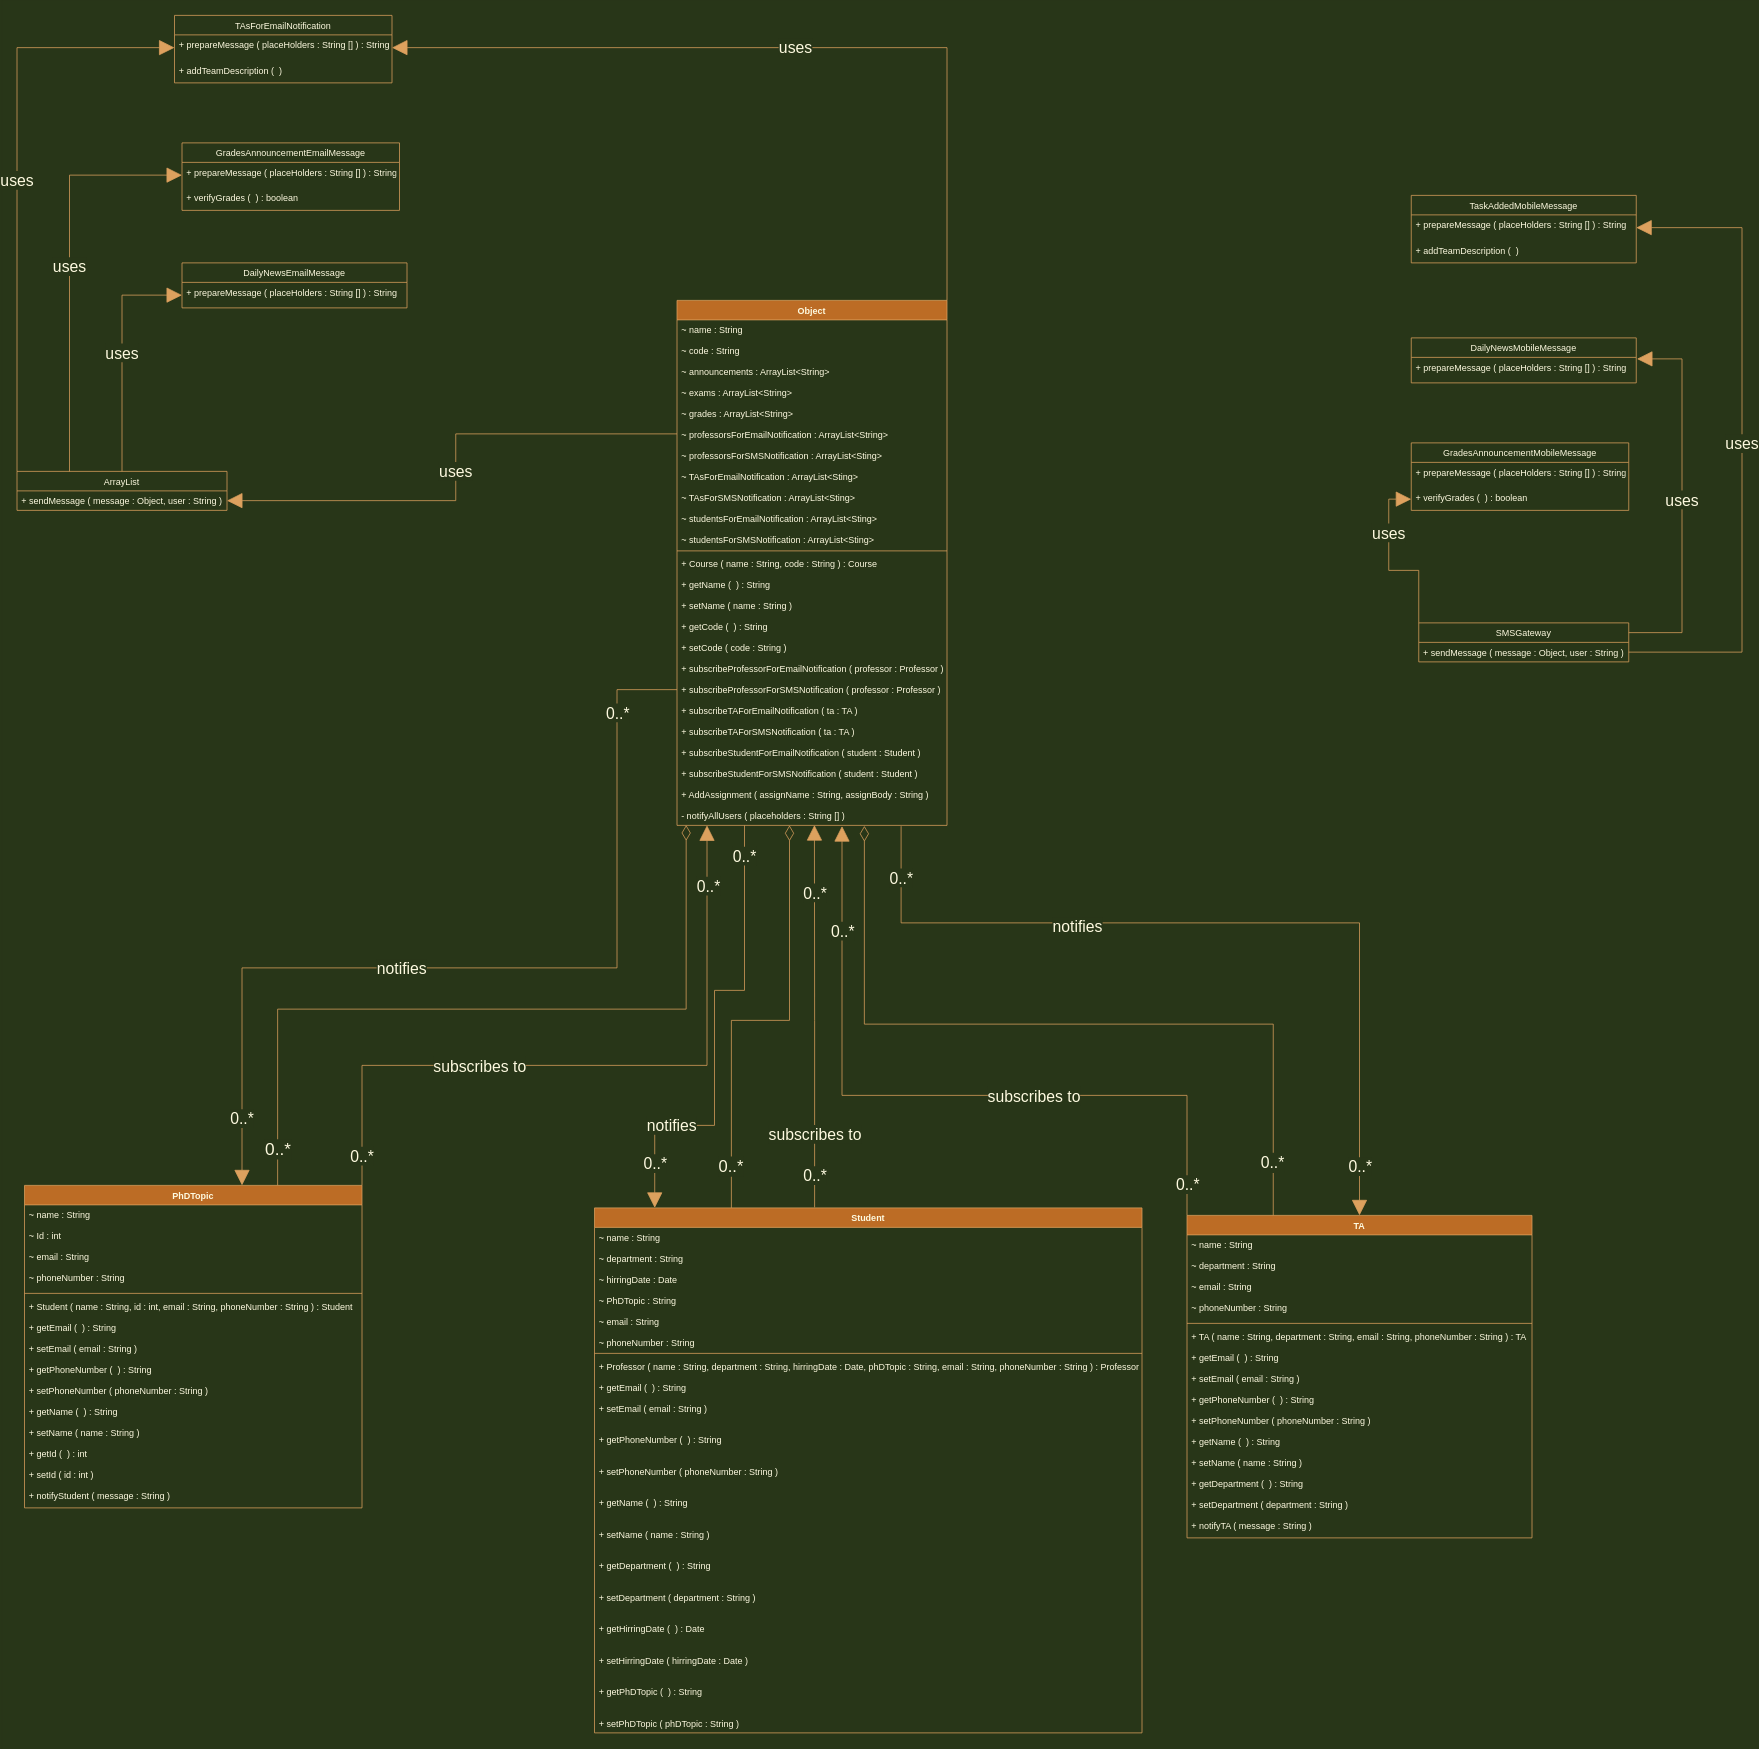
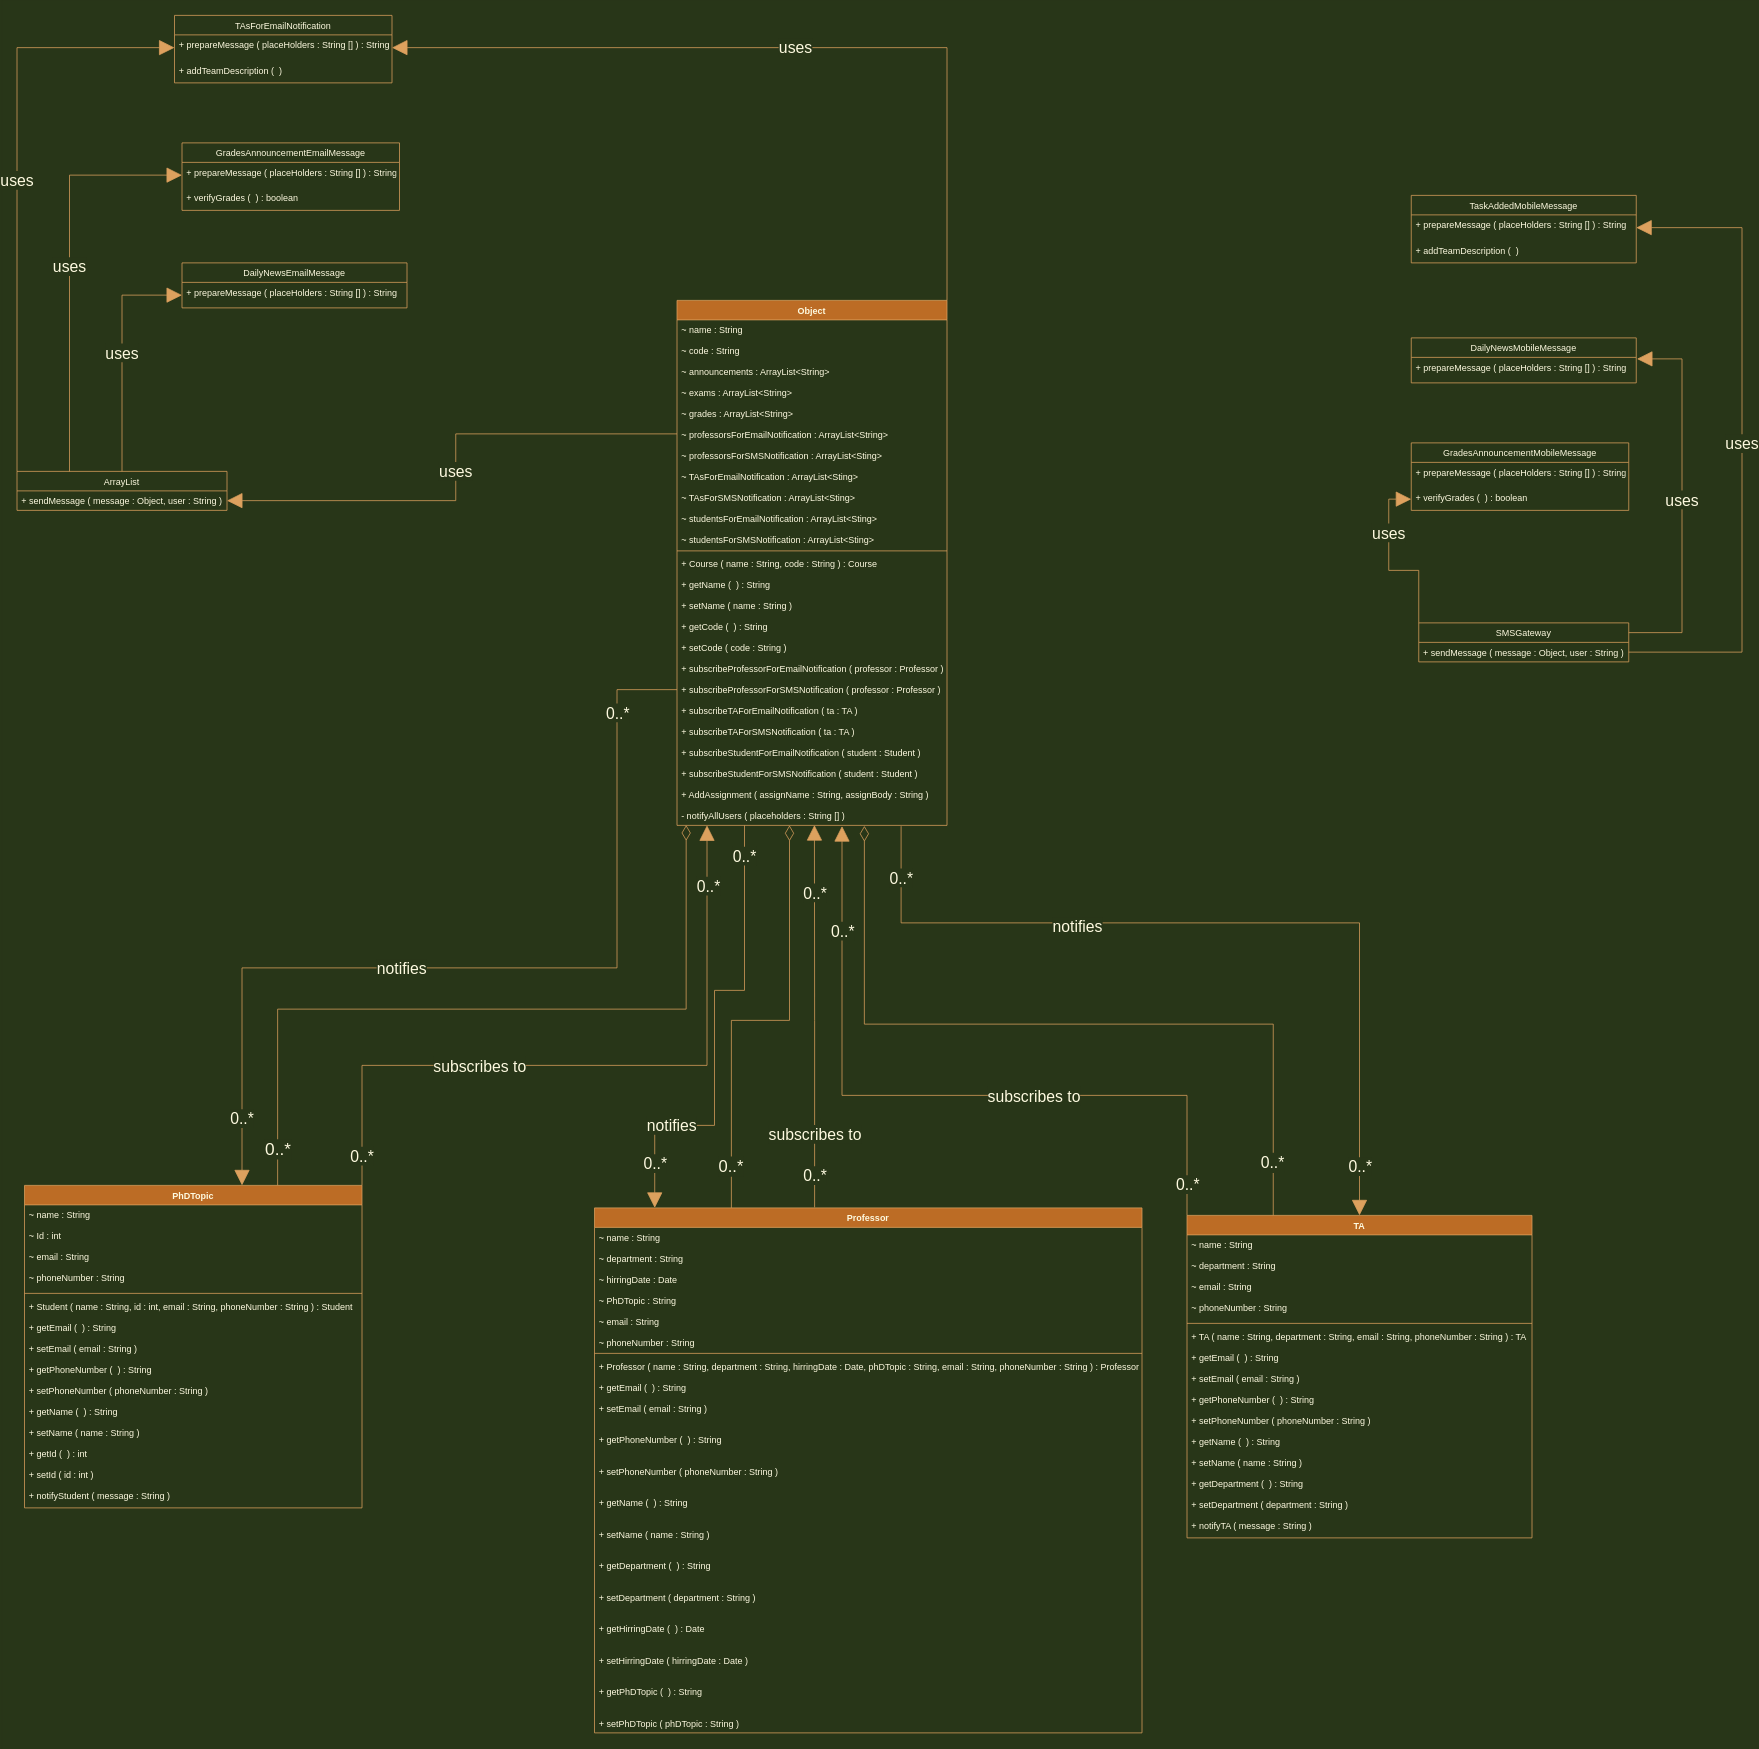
node "Student": label "Student" -> "Professor"
